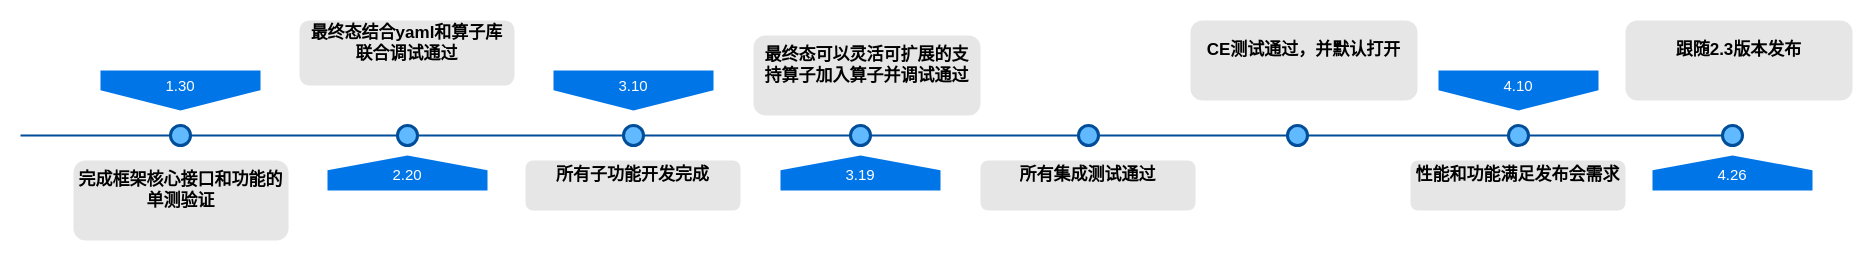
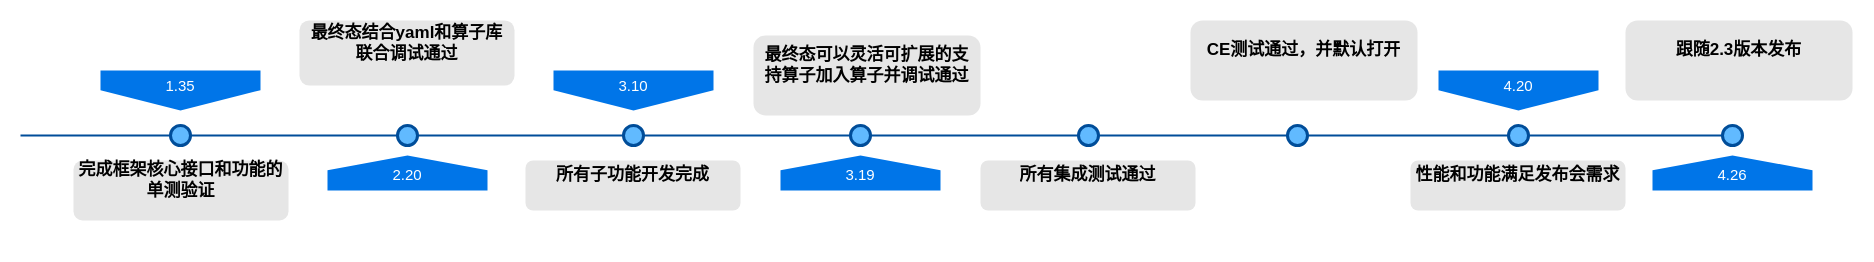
node "1.30": label "1.30" -> "1.35"
node "4.10": label "4.10" -> "4.20"
node "完成框架核心接口和功能的单测验证": size 215x80 -> 215x60
